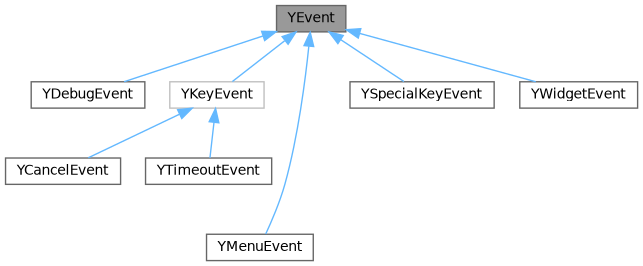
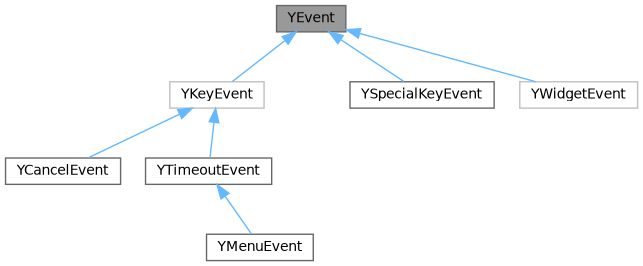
node "YDebugEvent": removed
node "YWidgetEvent": color gray40 -> grey75
edge "YMenuEvent" -> "YEvent": now "YMenuEvent" -> "YTimeoutEvent"
